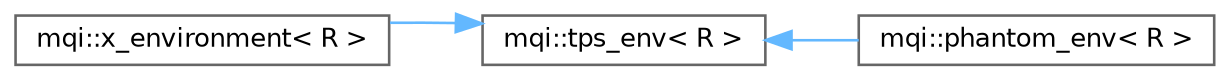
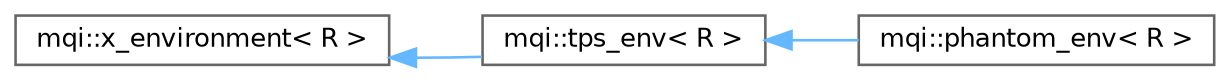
edge "mqi::x_environment< R >" -> "mqi::tps_env< R >": reversed
